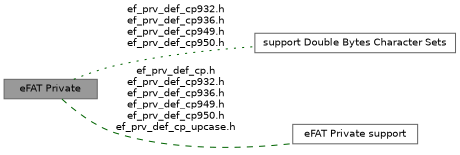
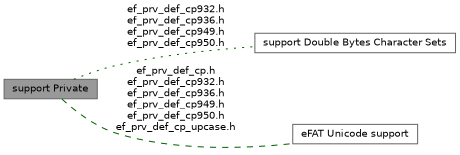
node "eFAT Private": label "eFAT Private" -> "support Private"
node "eFAT Private support": label "eFAT Private support" -> "eFAT Unicode support"
